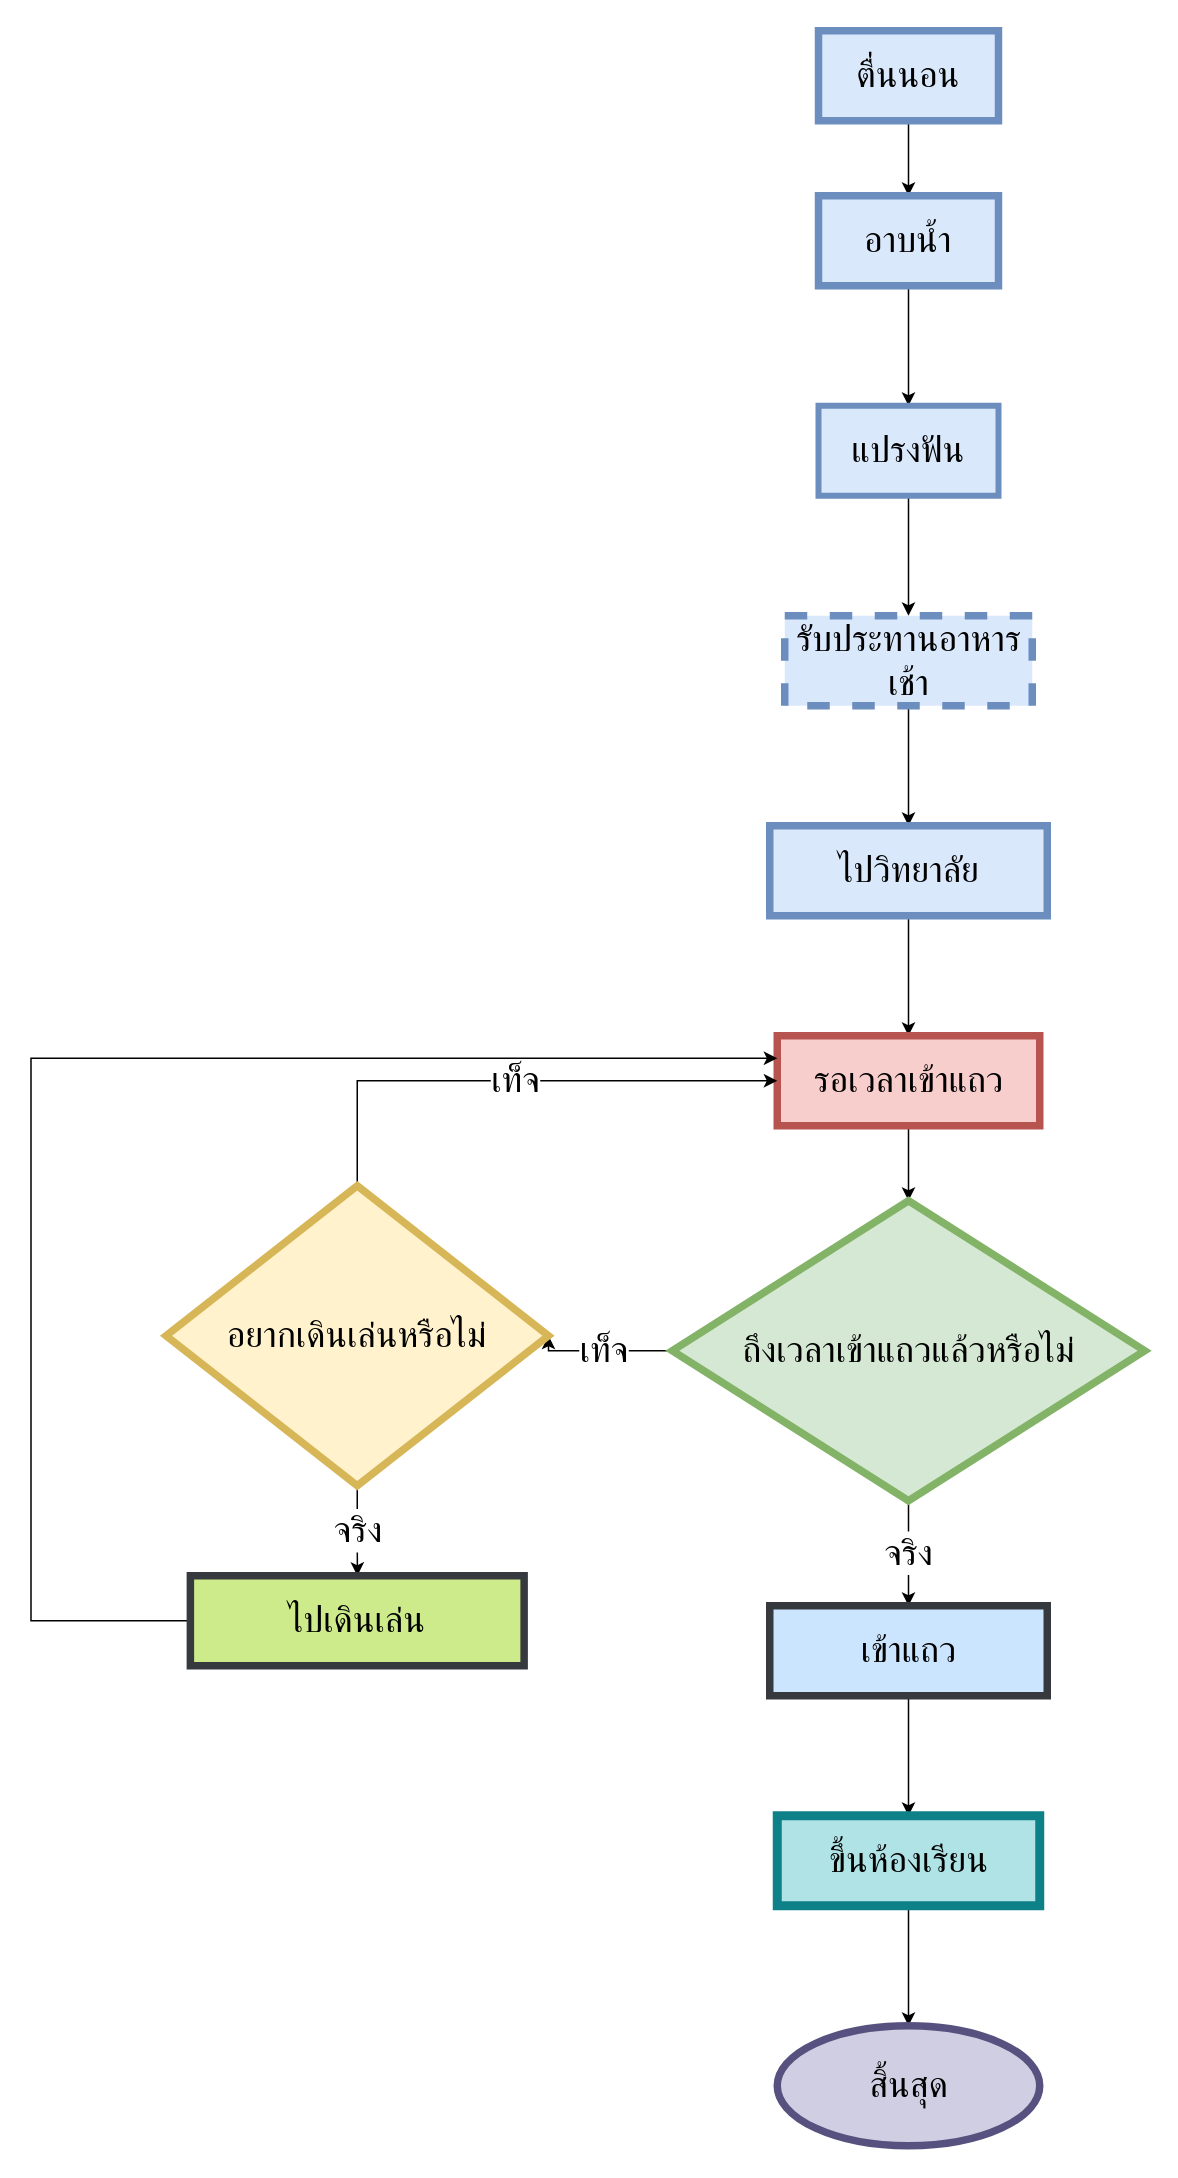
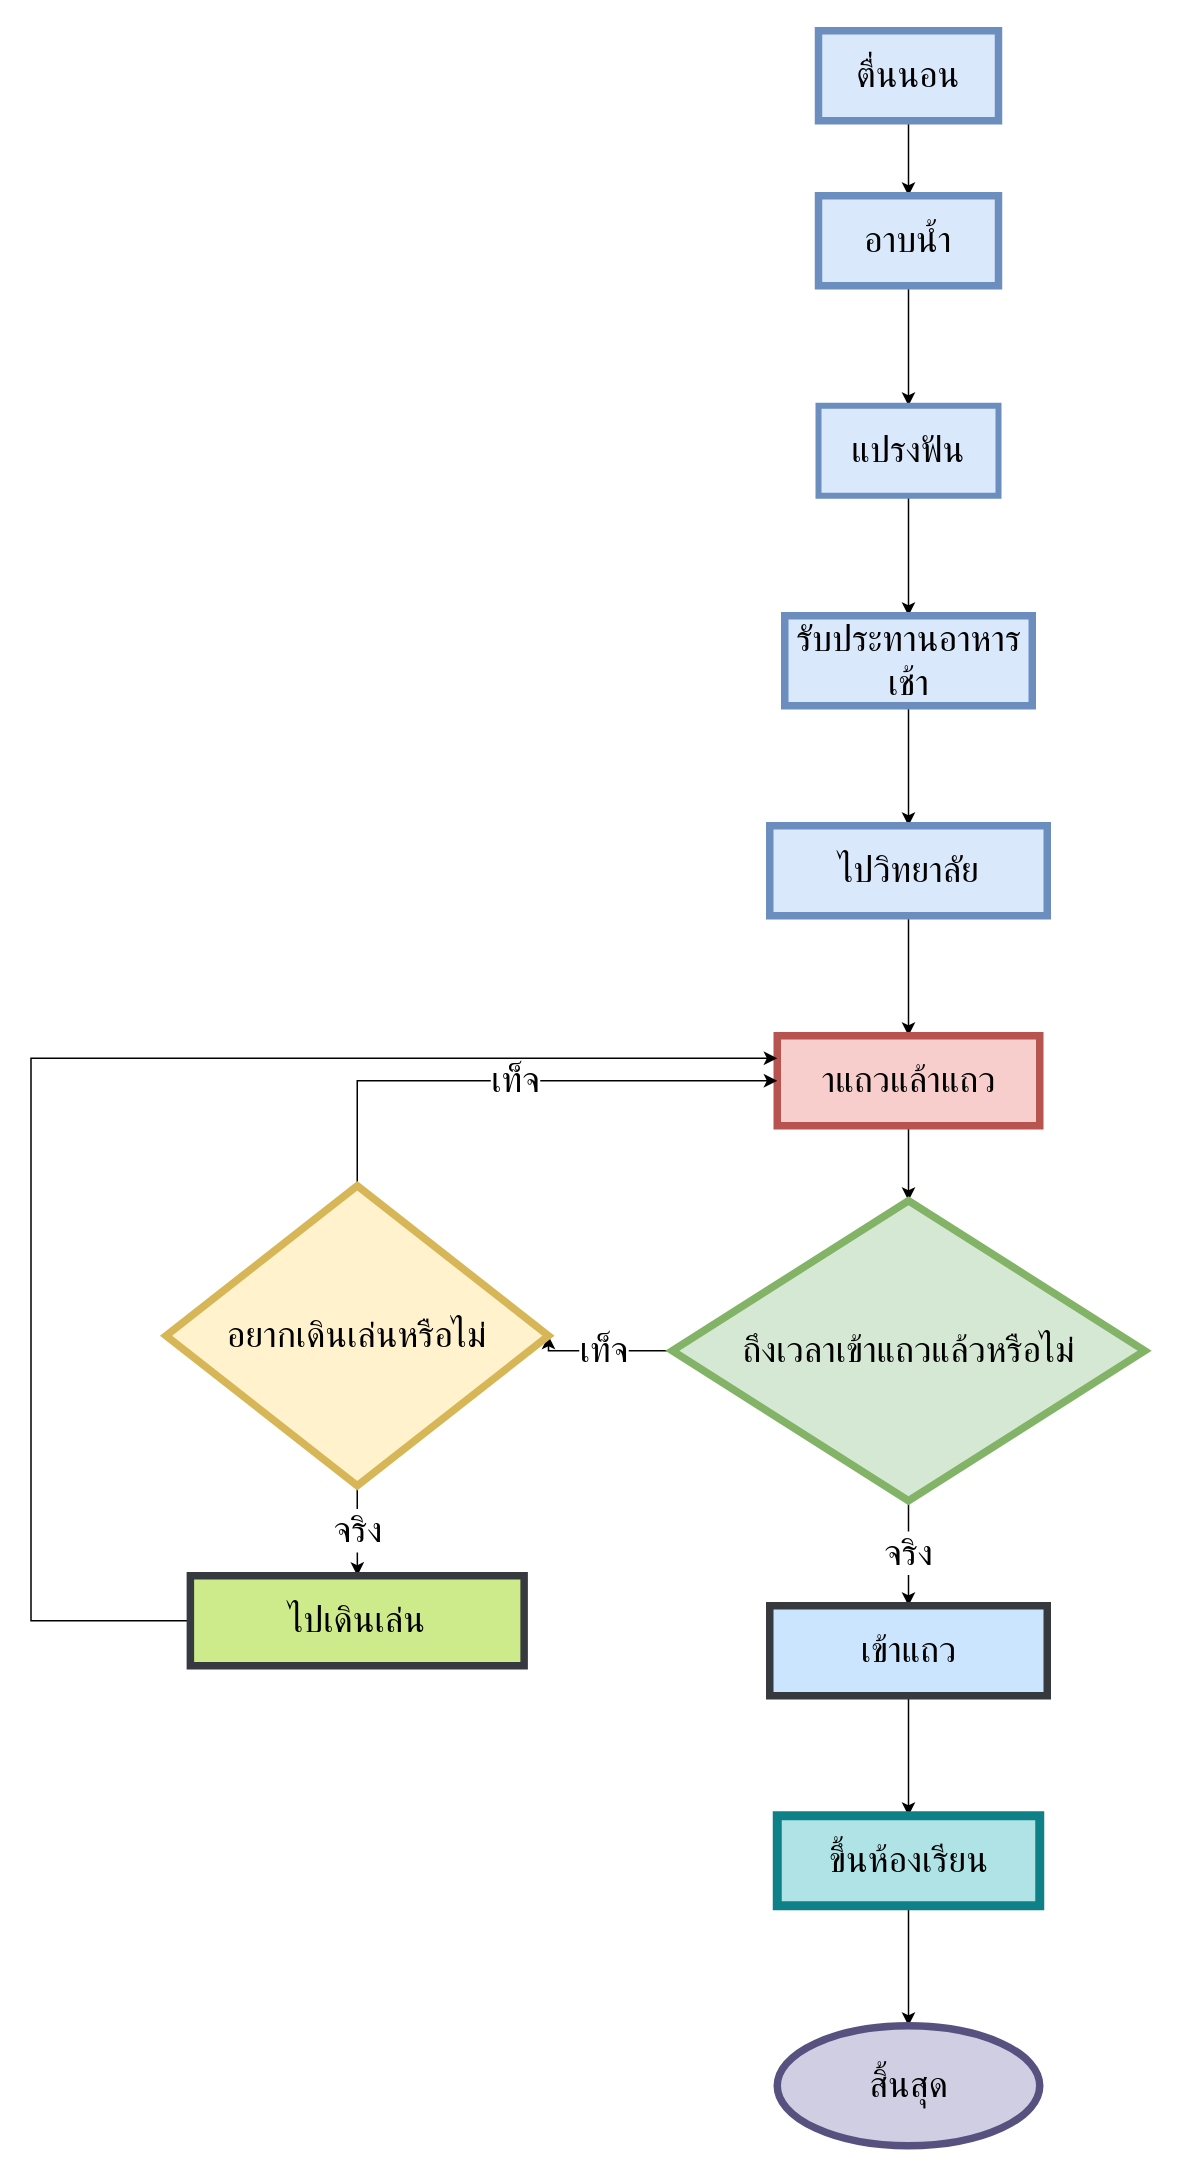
node "รับประทานอาหารเช้า": style dashed -> solid
node "รอเวลาเข้าแถว": label "รอเวลาเข้าแถว" -> "าแถวแล้าแถว"
